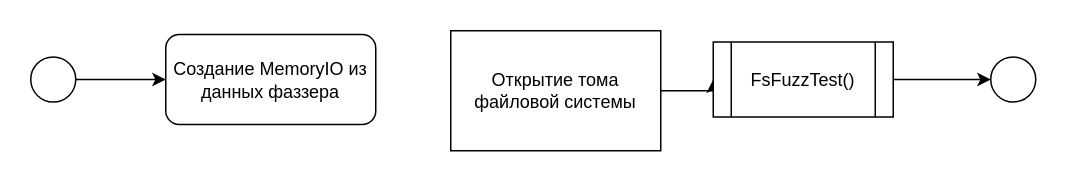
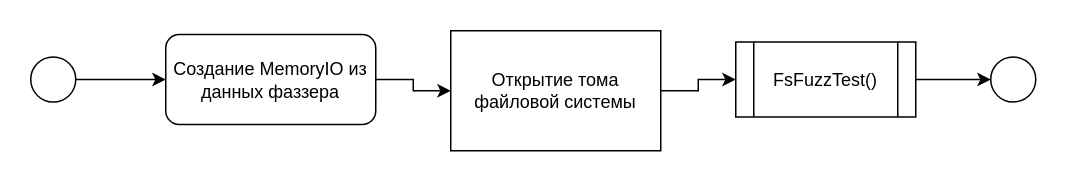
edge "Создание MemoryIO из данных фаззера" -> "Открытие тома файловой системы": added
node "FsFuzzTest()": moved (803, 80) -> (826, 80)
